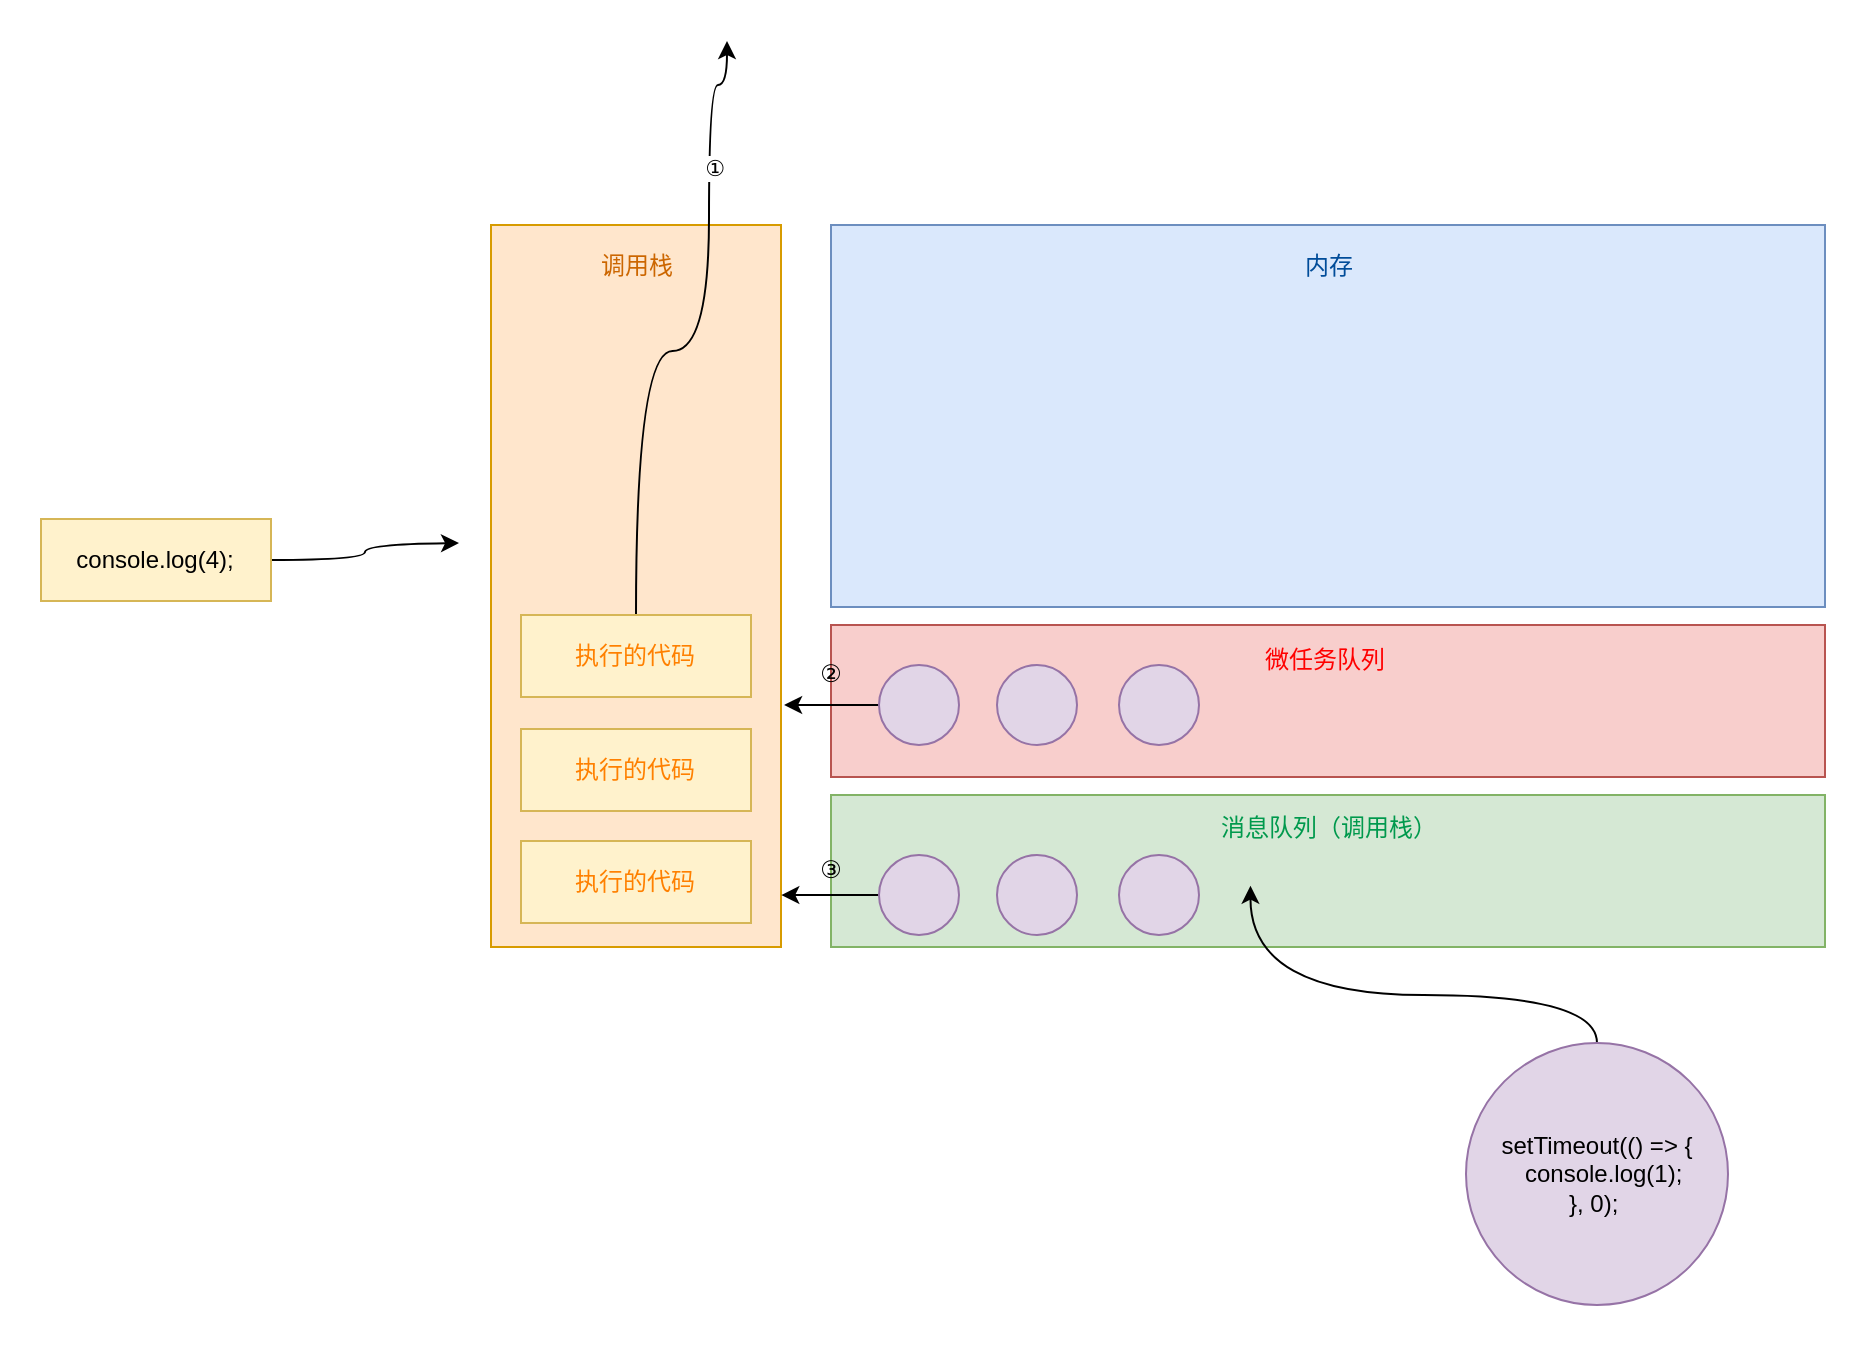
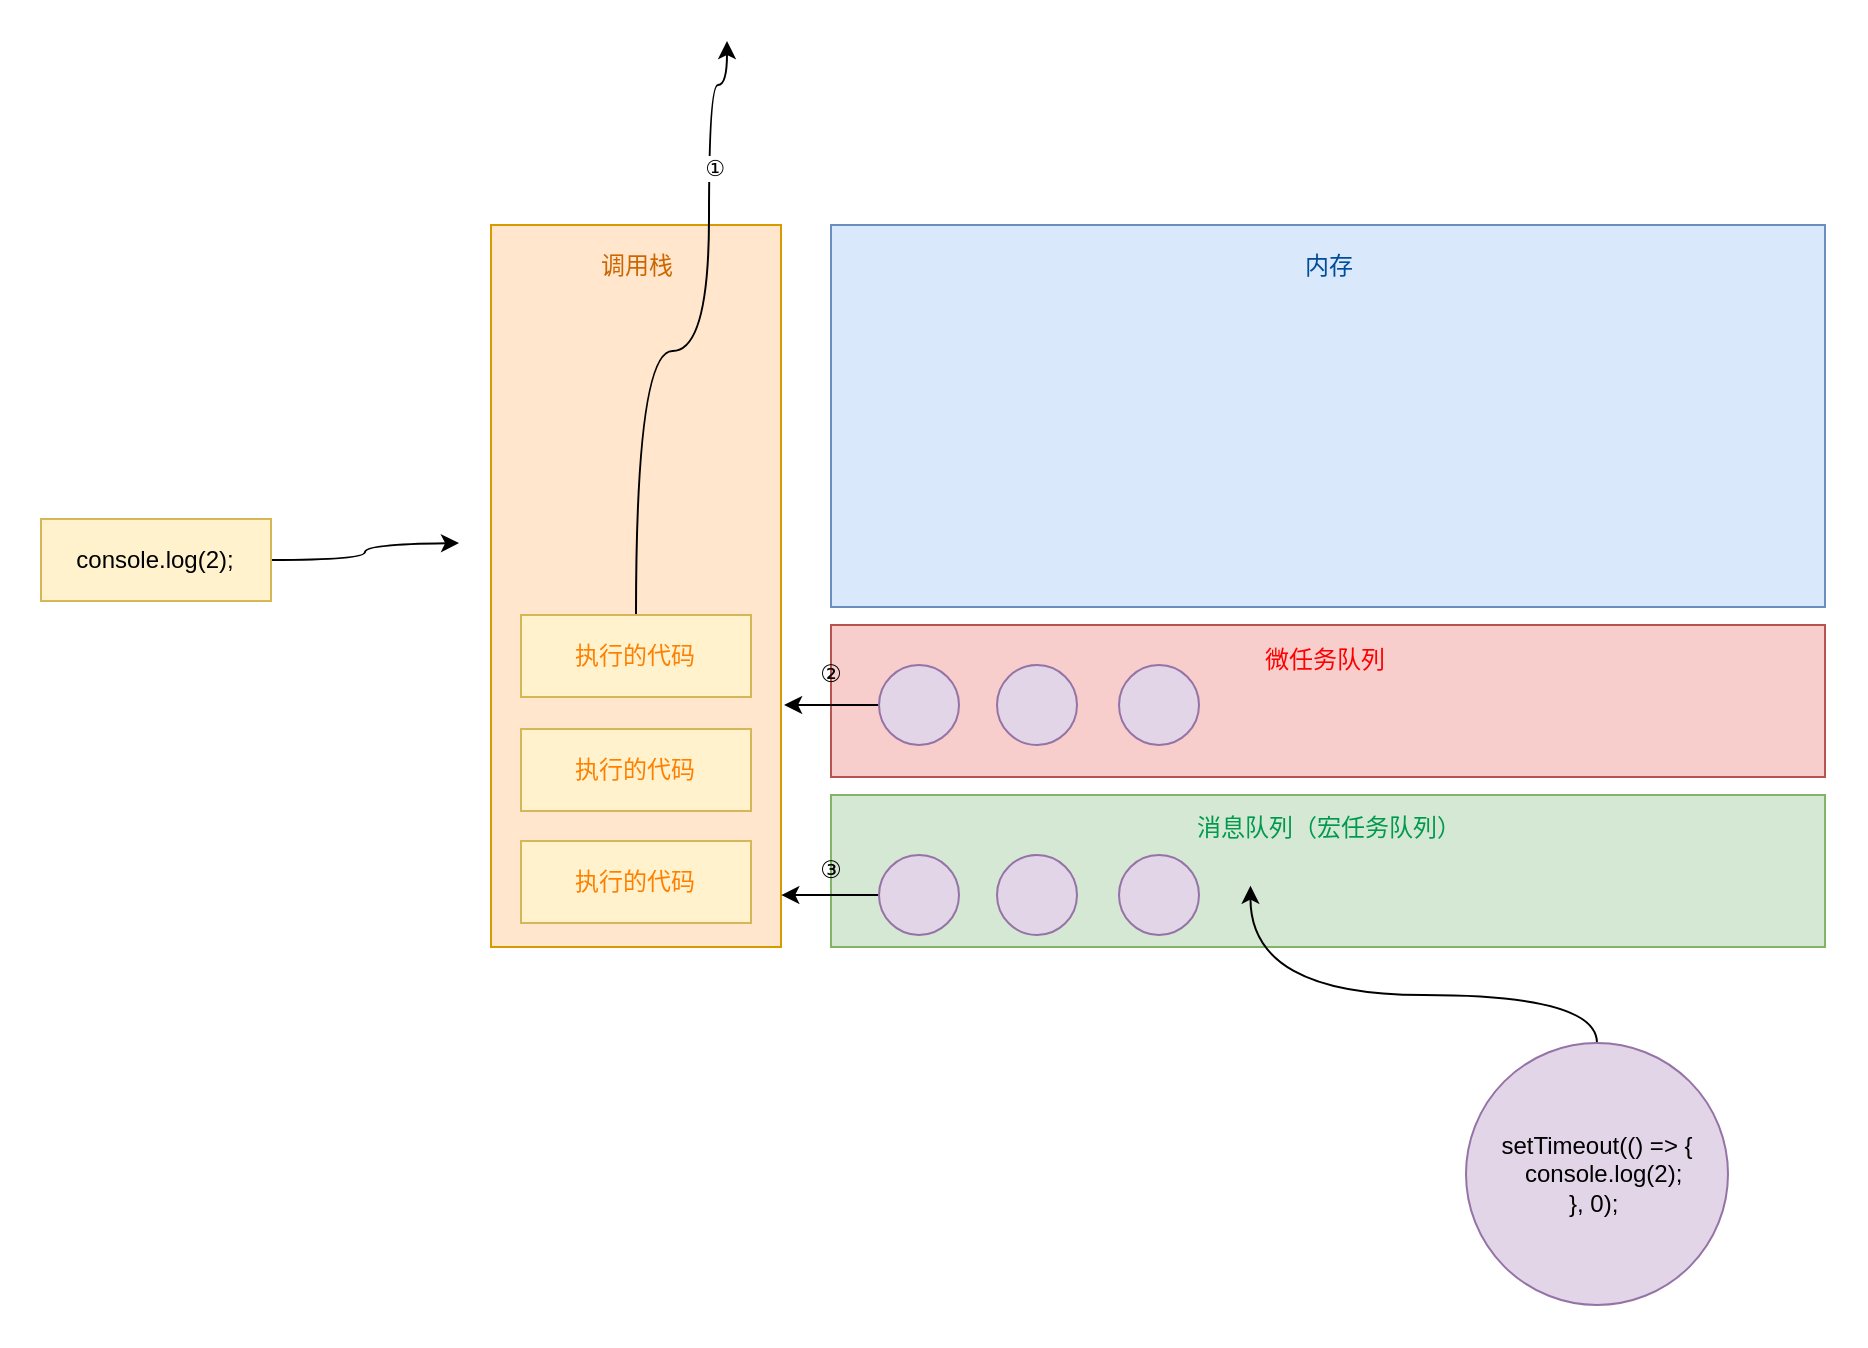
node "console.log(4);": label "console.log(4);" -> "console.log(2);"
node "消息队列（调用栈）": label "消息队列（调用栈）" -> "消息队列（宏任务队列）"
node "setTimeout(() => { console.log(1); }, 0);": label "setTimeout(() => { console.log(1); }, 0);" -> "setTimeout(() => { console.log(2); }, 0);"
